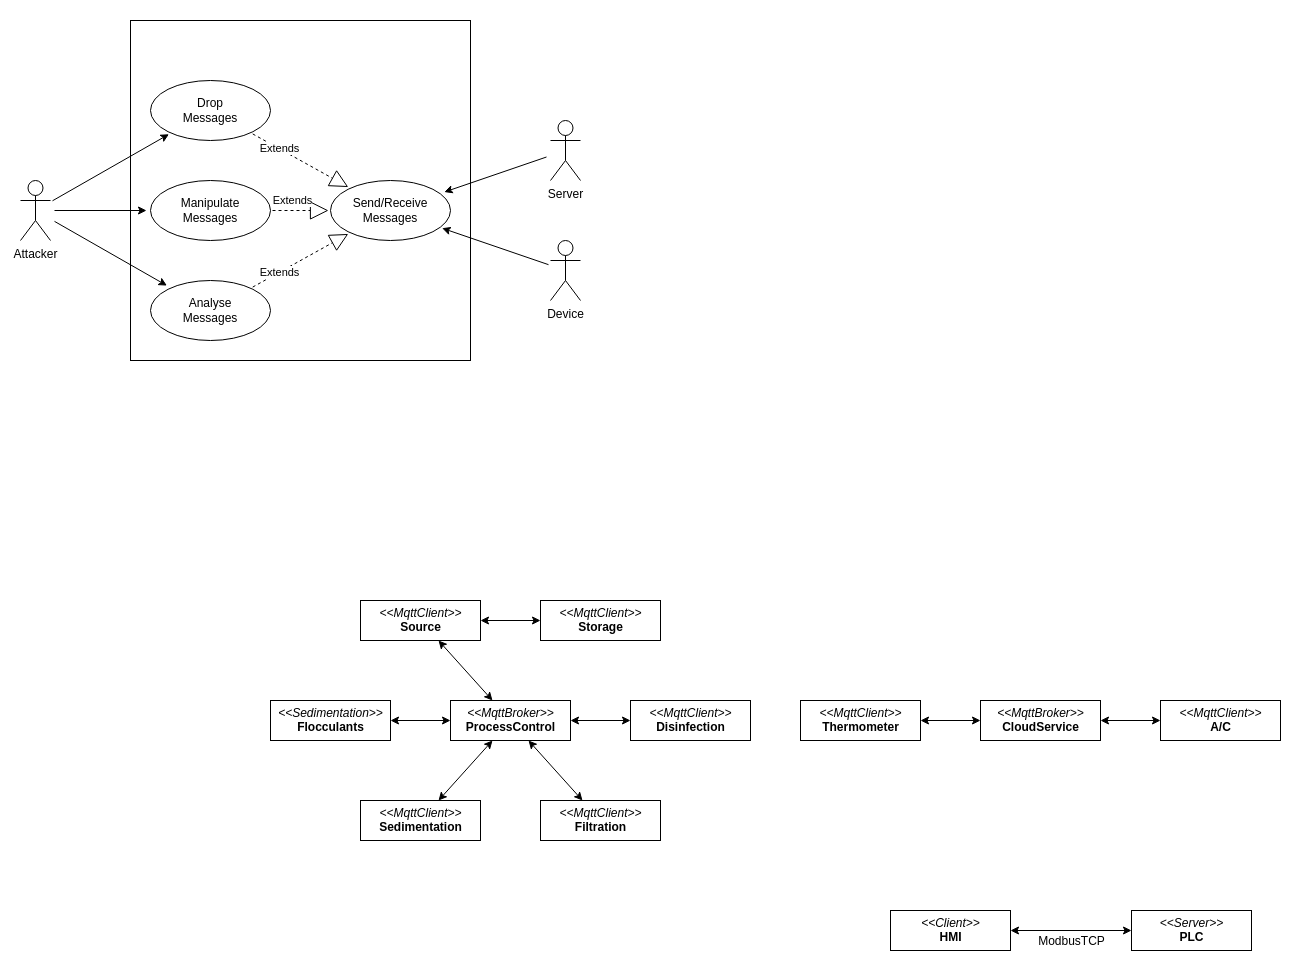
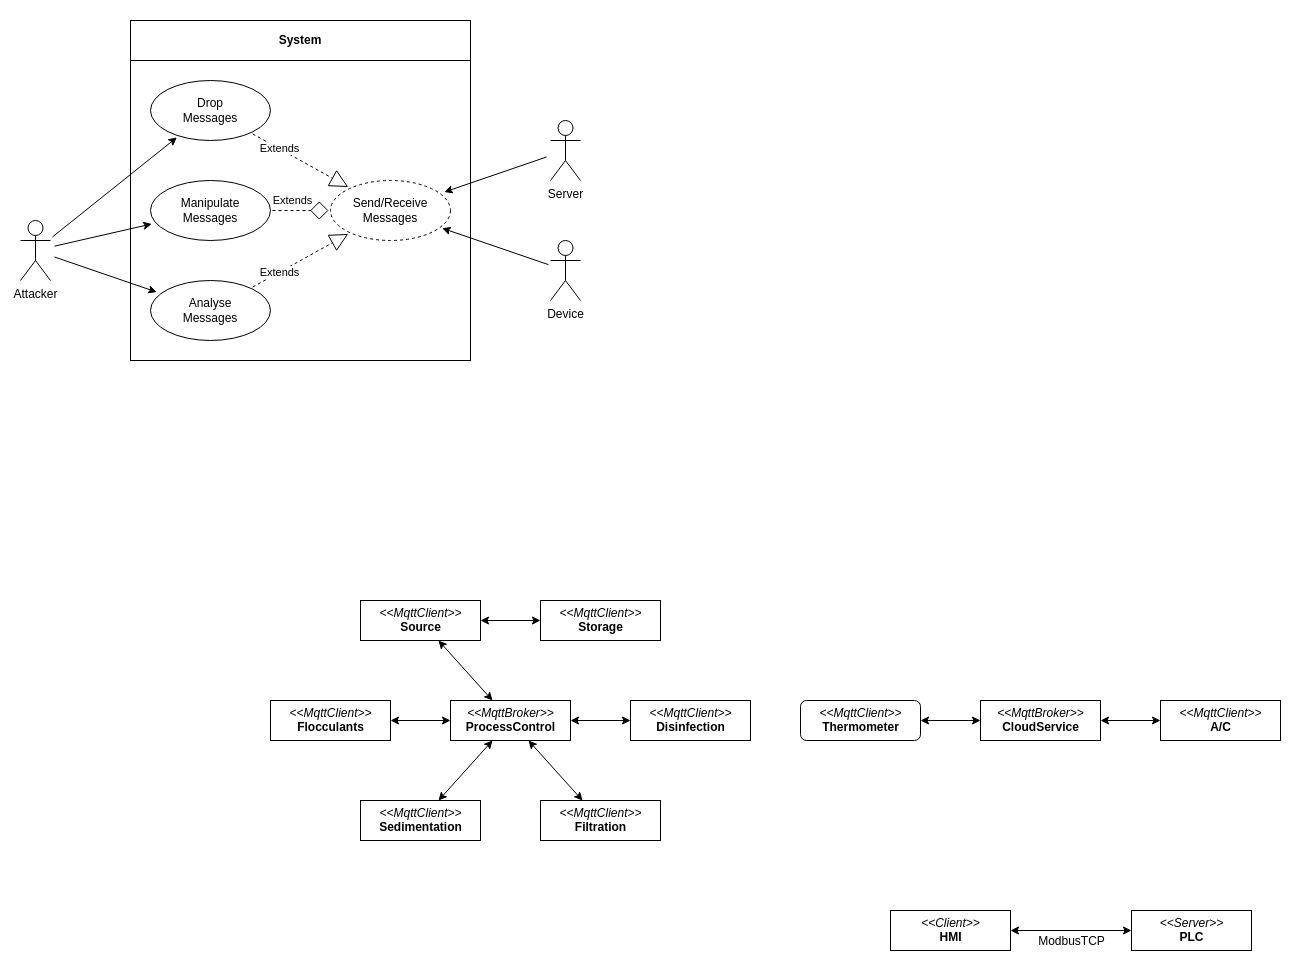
node "System": added
node "Attacker": moved (36, 211) -> (36, 251)
edge "Manipulate Messages" -> "Send/Receive Messages": arrowhead block -> diamond
node "Send/Receive Messages": style solid -> dashed
node "<<Sedimentation>> Flocculants": label "<<Sedimentation>> Flocculants" -> "<<MqttClient>> Flocculants"
node "<<MqttClient>> Thermometer": shape rectangle -> rounded rectangle
